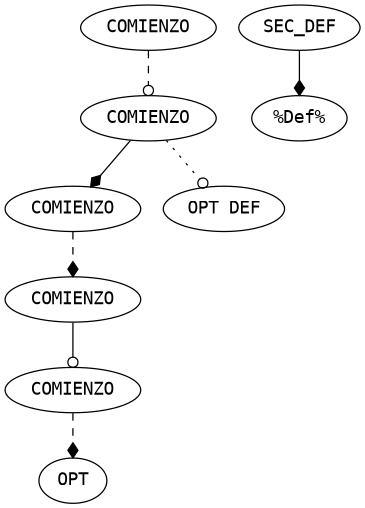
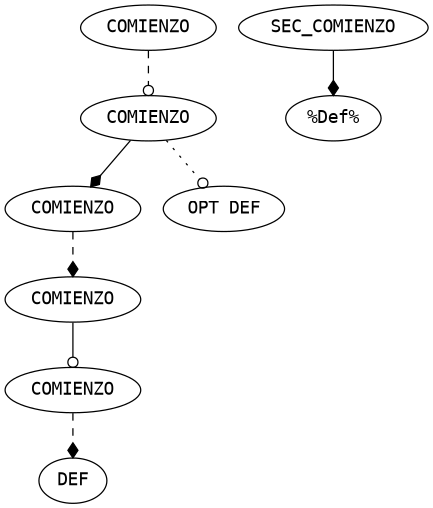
node "SEC_DEF": label "SEC_DEF" -> "SEC_COMIENZO"
node "OPT": label "OPT" -> "DEF"
